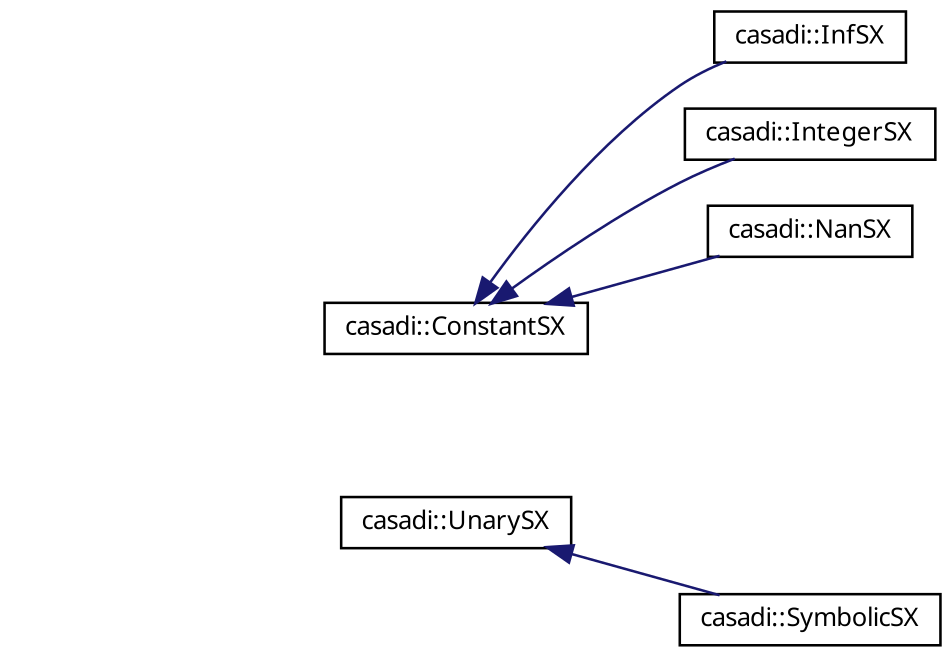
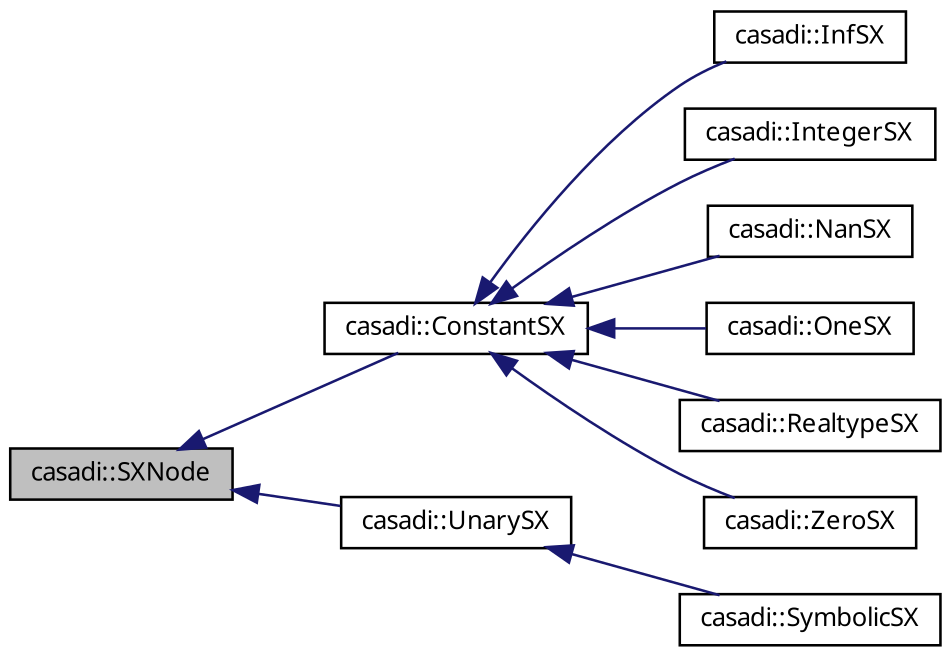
node "casadi::OneSX": added
node "casadi::RealtypeSX": added
node "casadi::SXNode": added
node "casadi::ZeroSX": added
